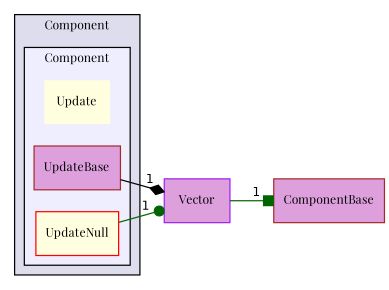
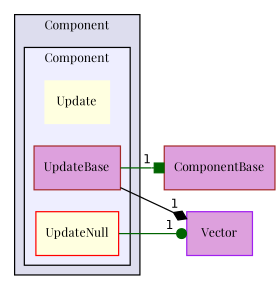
edge "Vector" -> "ComponentBase": now "UpdateBase" -> "ComponentBase"
